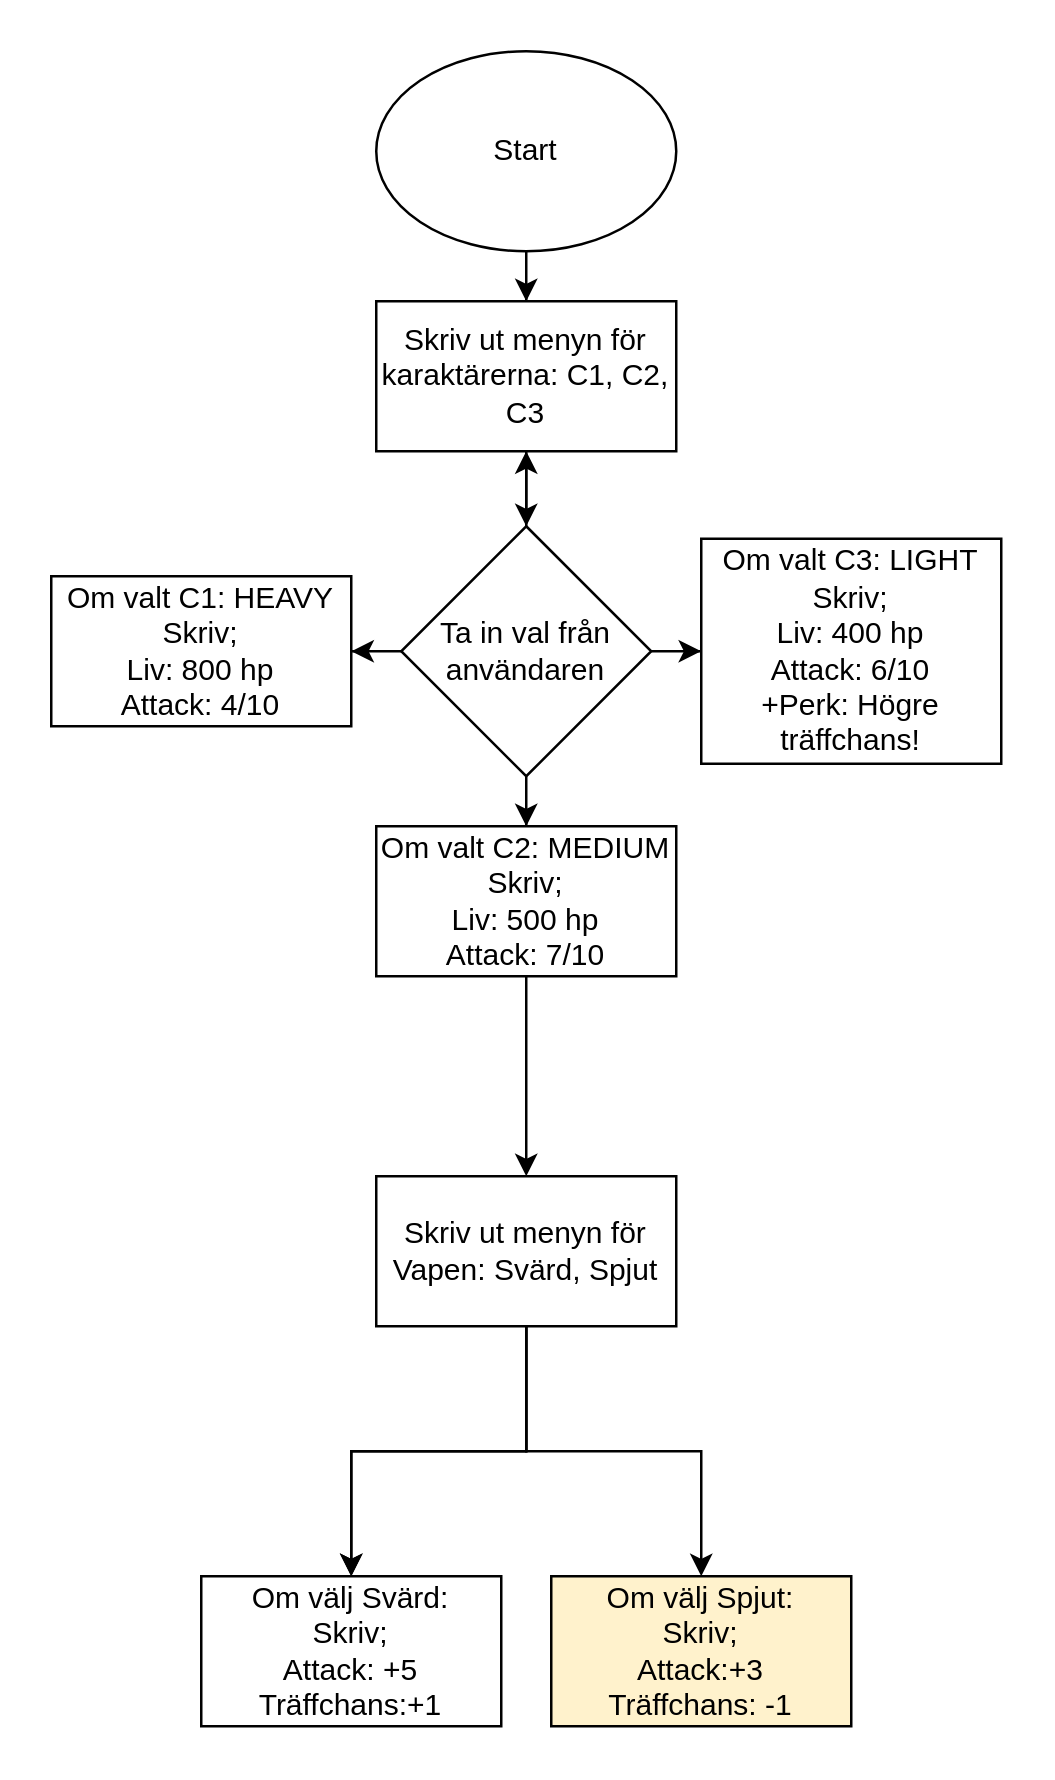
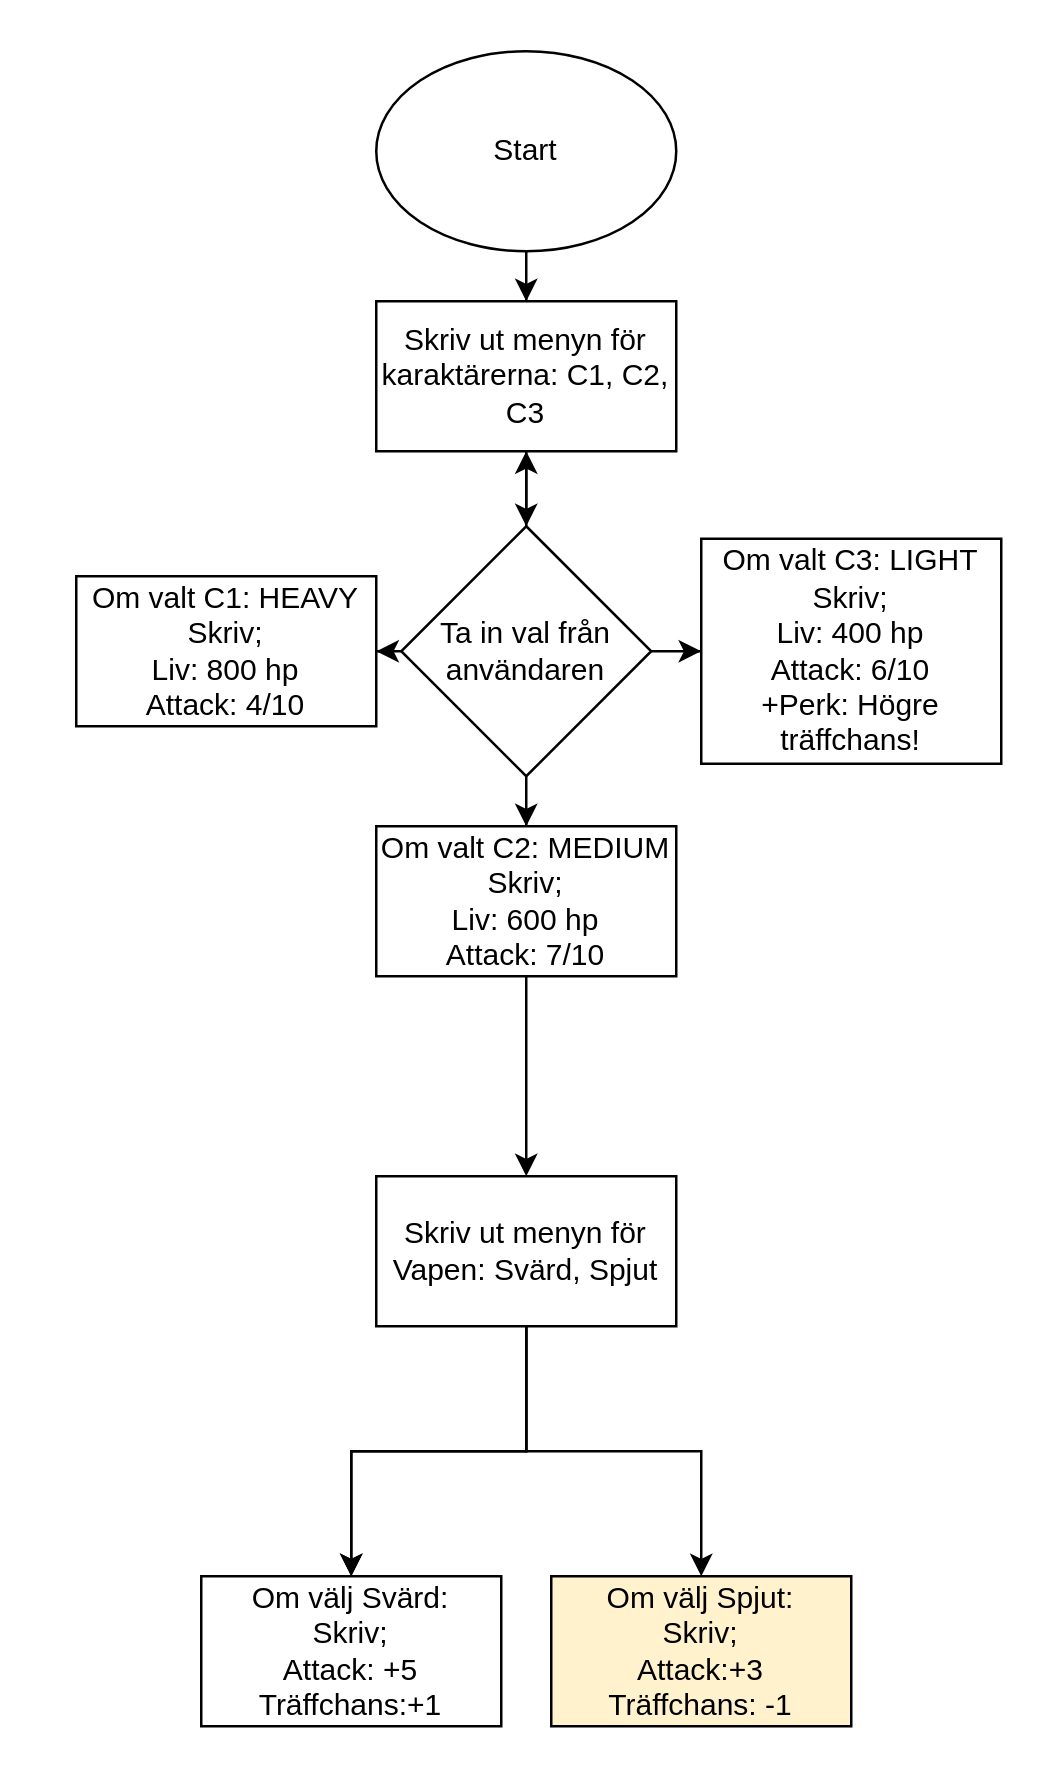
node "Om valt C1: HEAVY Skriv; Liv: 800 hp Attack: 4/10": moved (201, 651) -> (226, 651)
node "Om valt C2: MEDIUM Skriv; Liv: 500 hp Attack: 7/10": label "Om valt C2: MEDIUM Skriv; Liv: 500 hp Attack: 7/10" -> "Om valt C2: MEDIUM Skriv; Liv: 600 hp Attack: 7/10"
